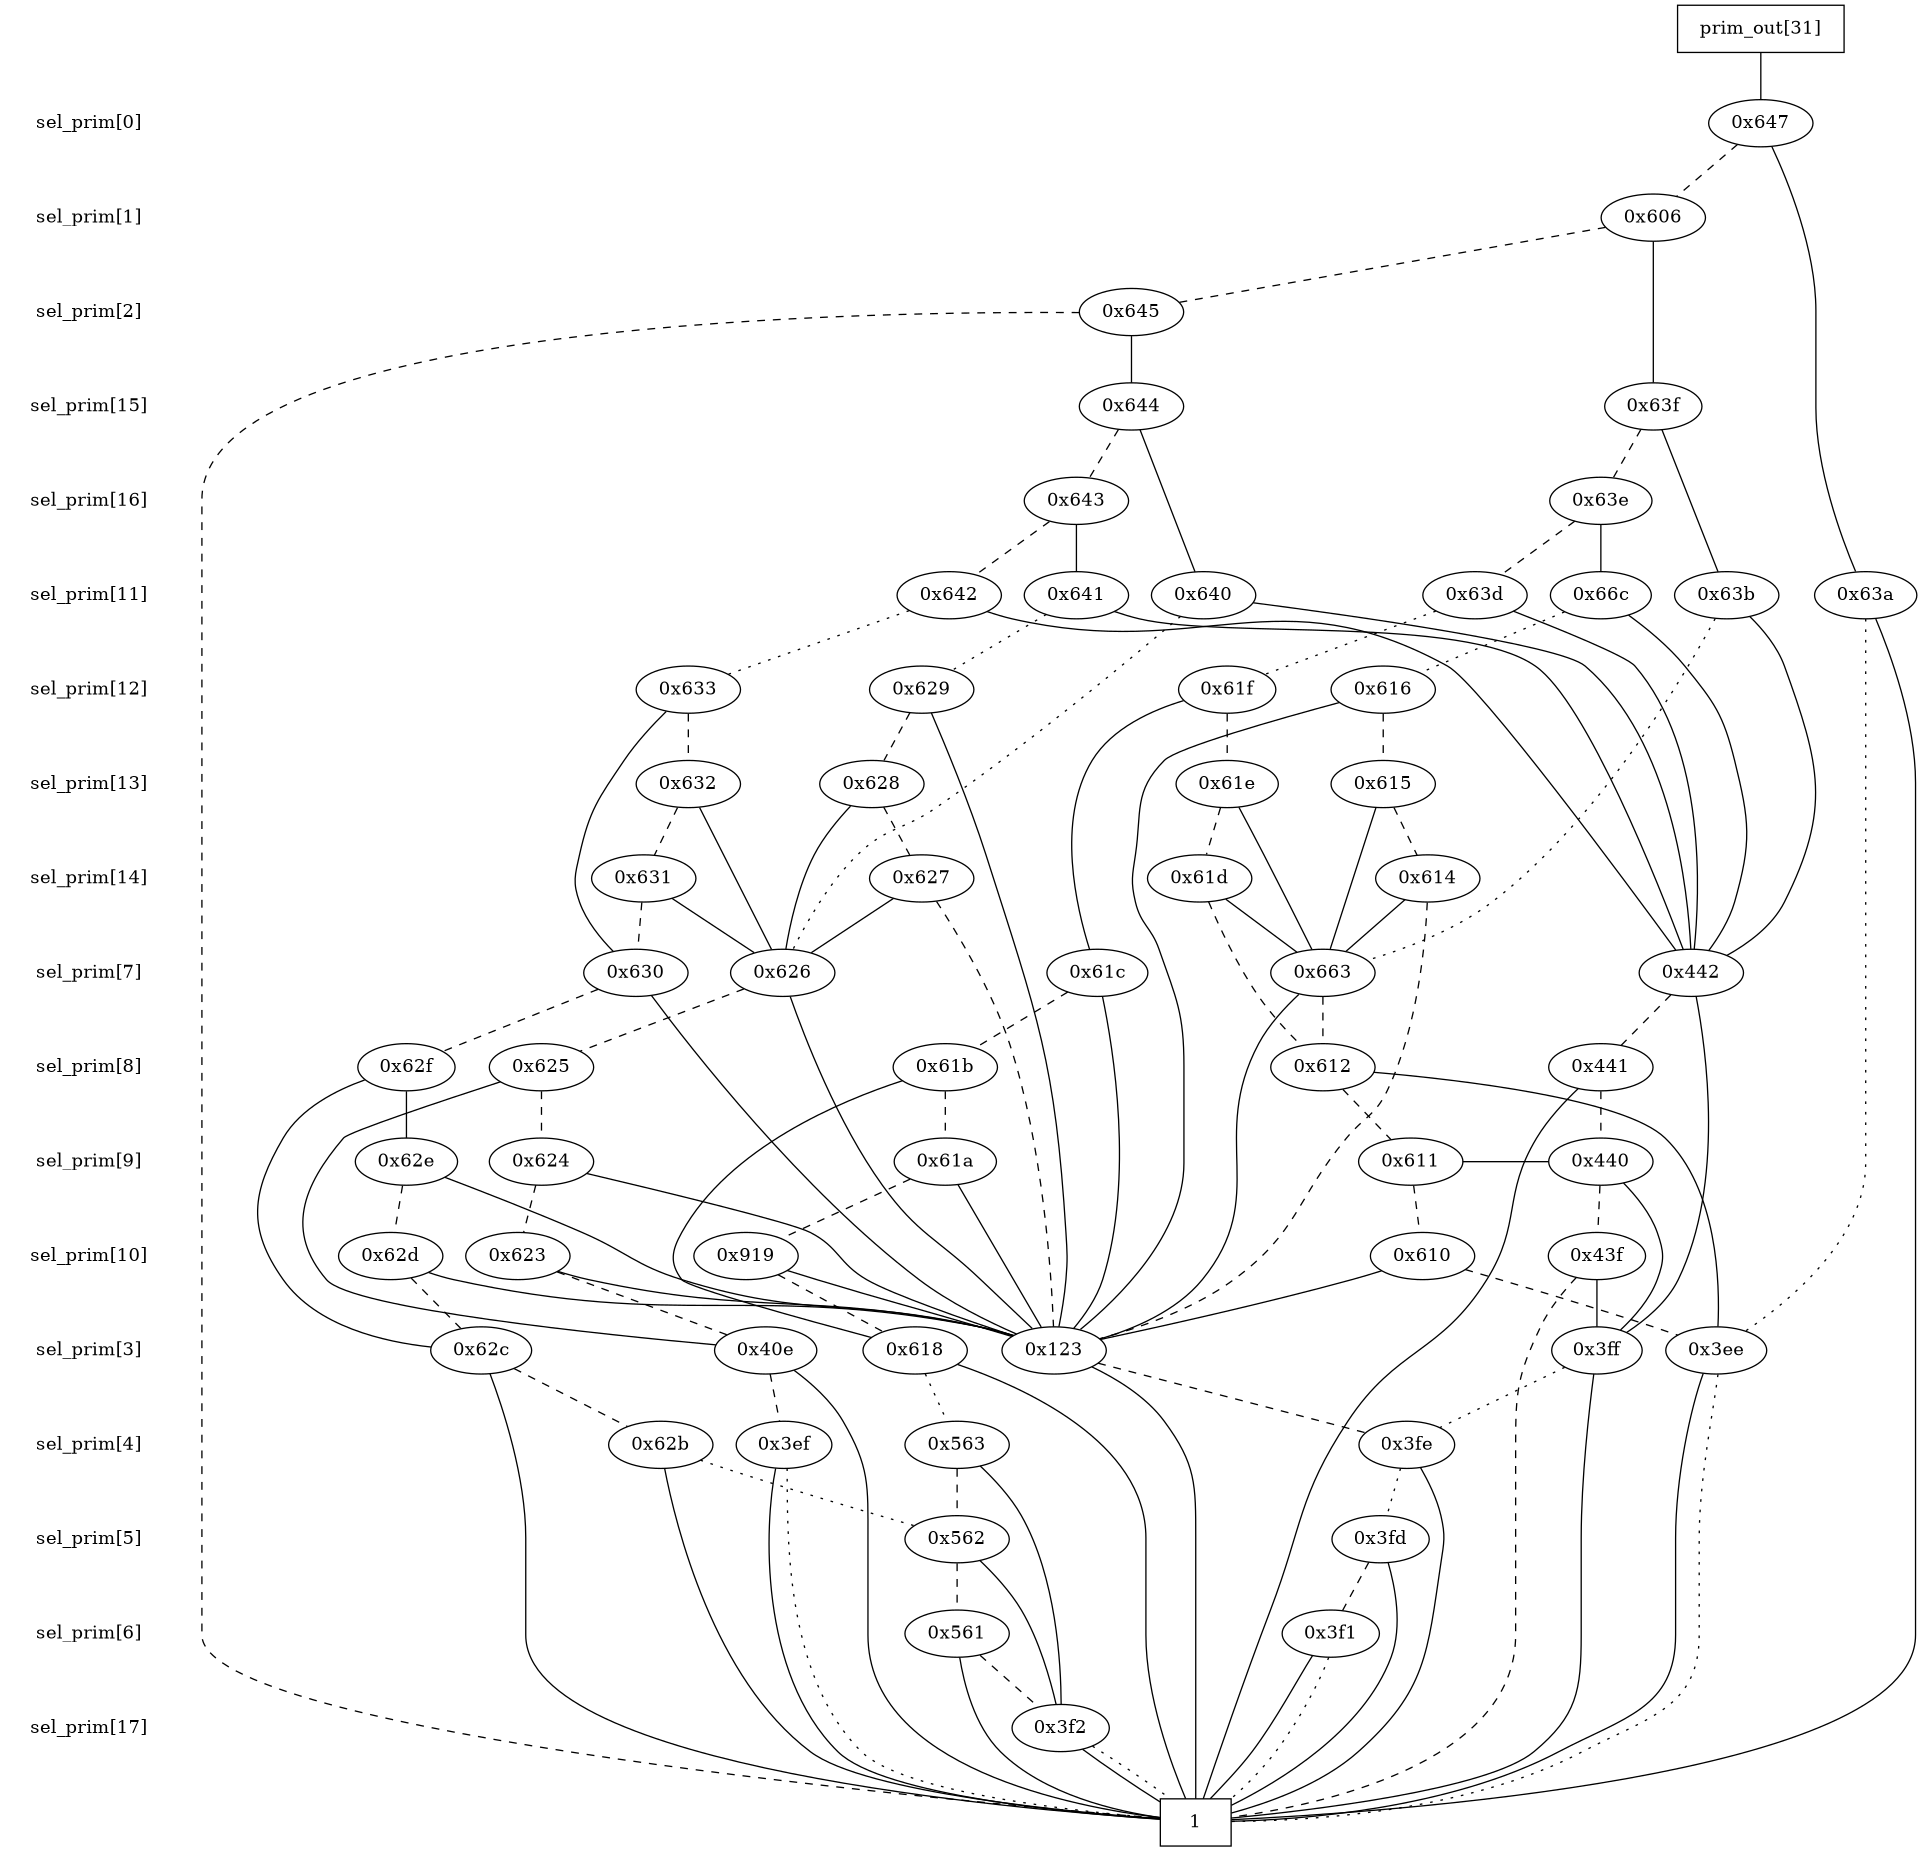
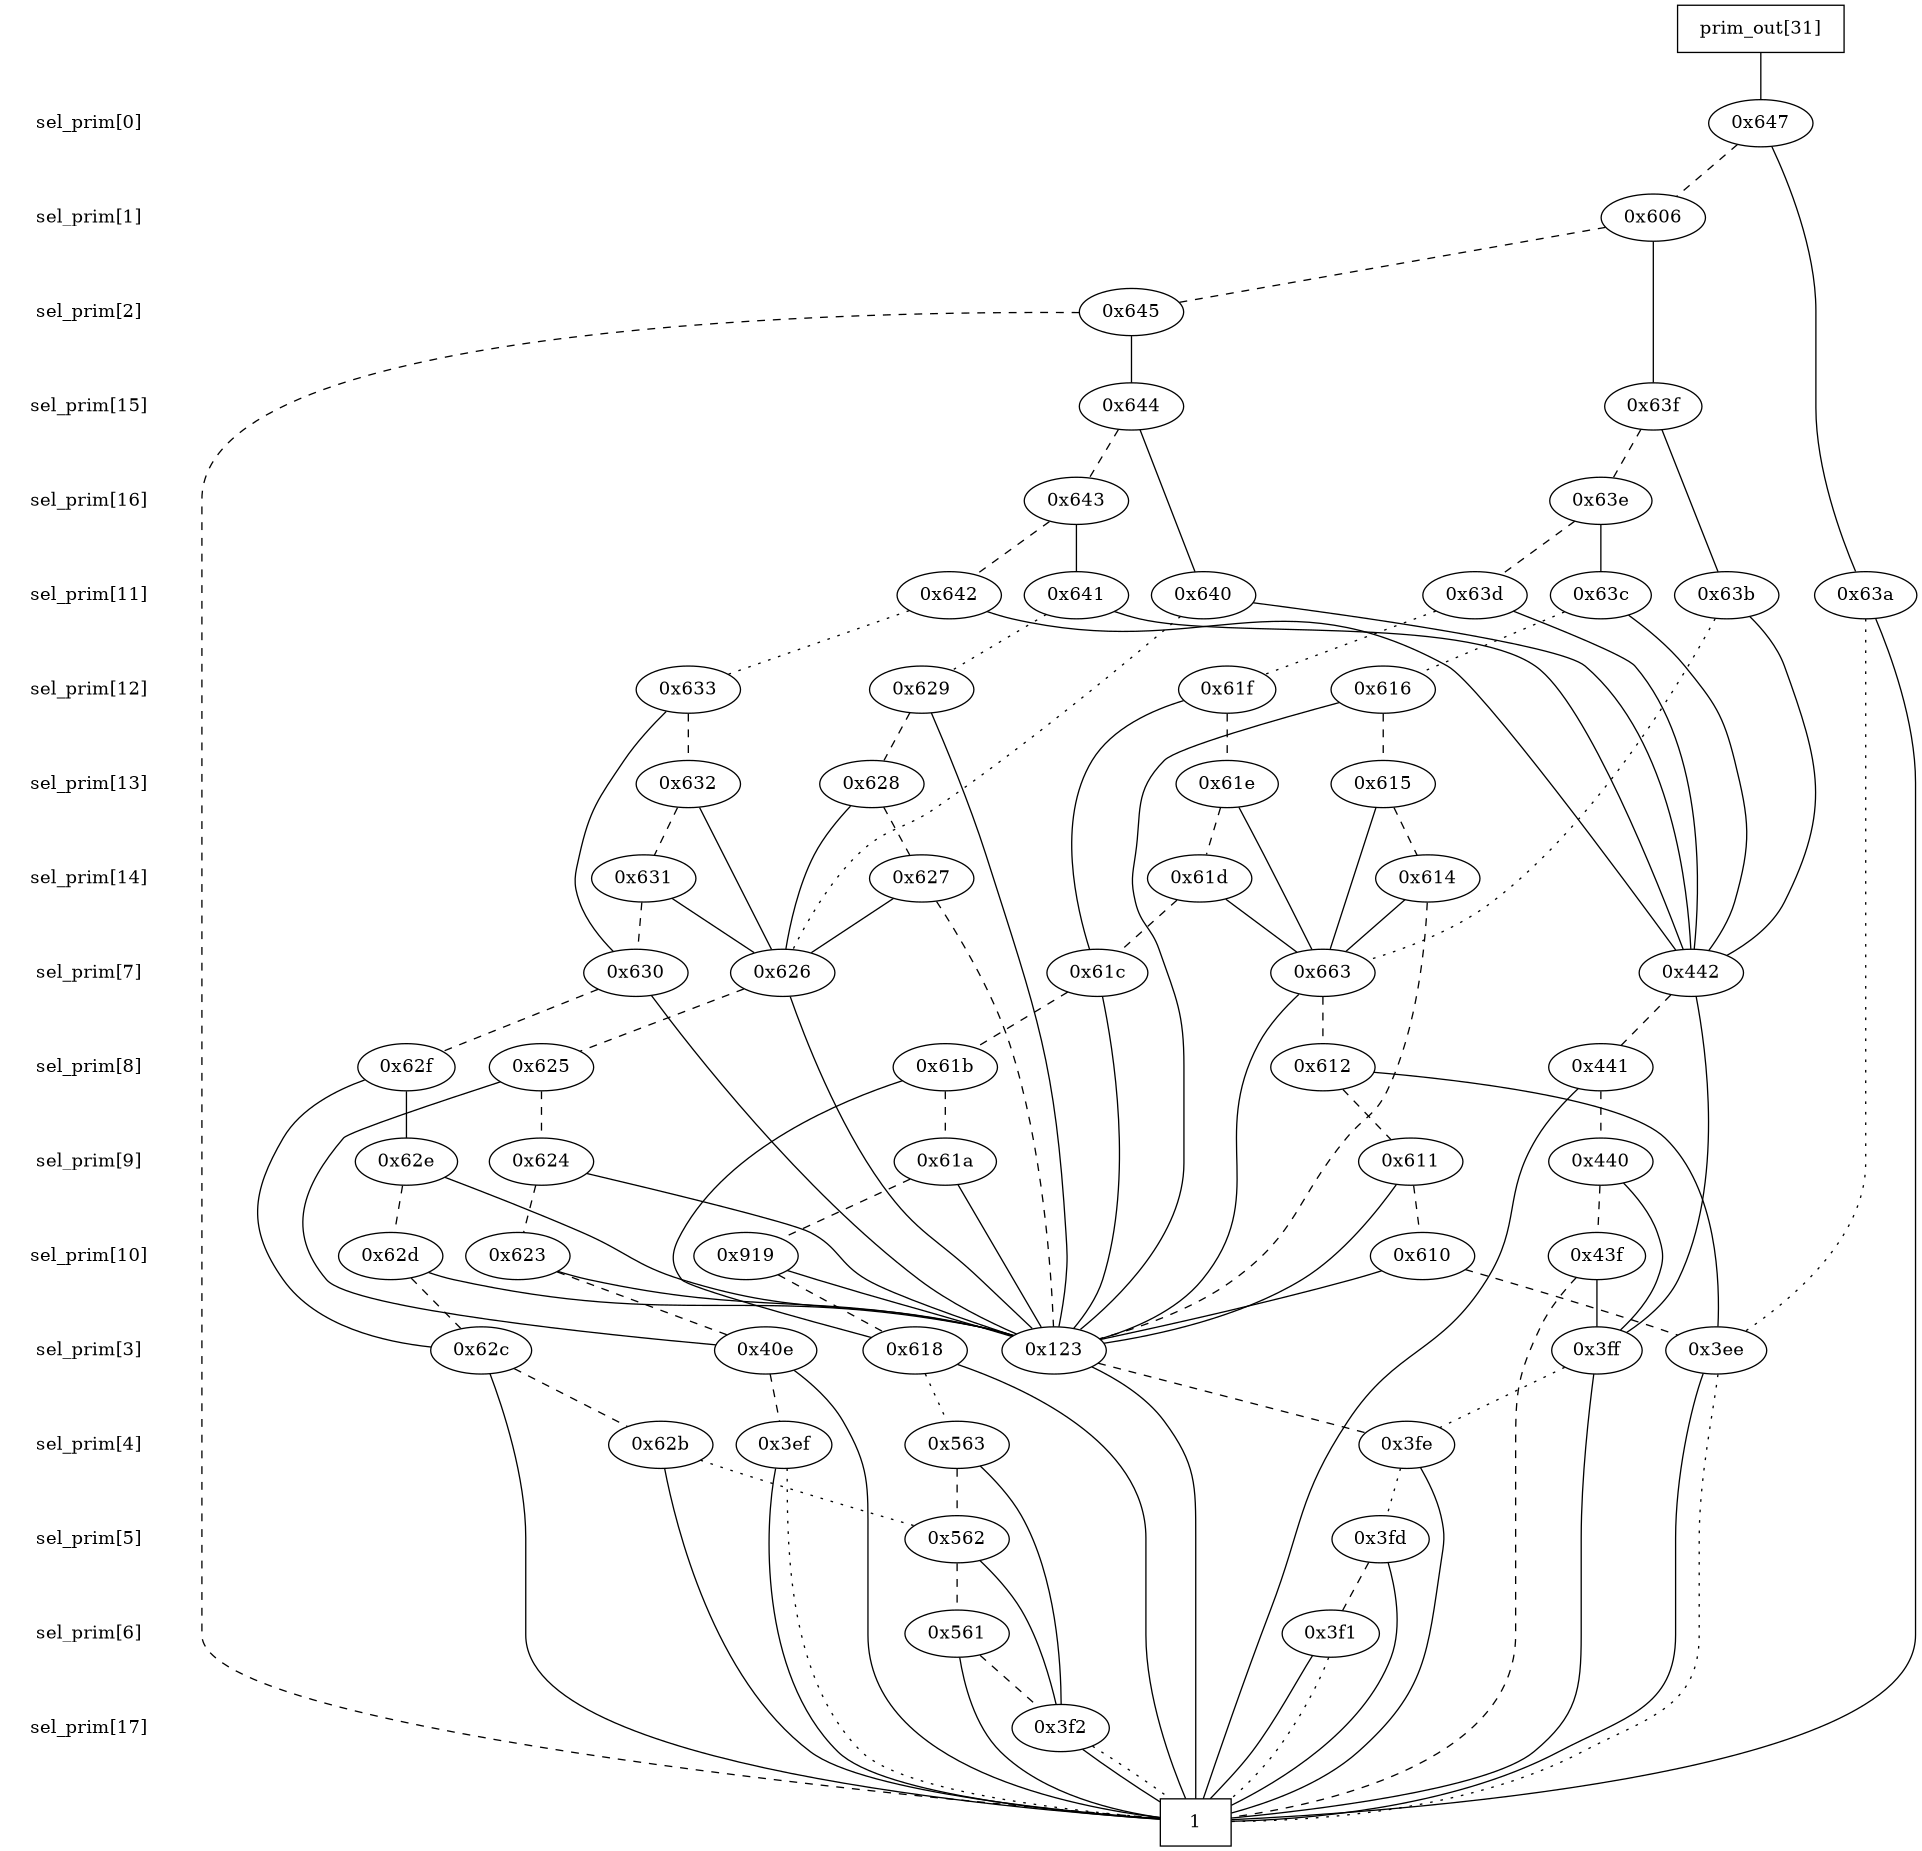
node "0x66c": label "0x66c" -> "0x63c"
edge "0x61d" -- "0x612": now "0x61d" -- "0x61c"
edge "0x611" -- "0x440": now "0x611" -- "0x123"
